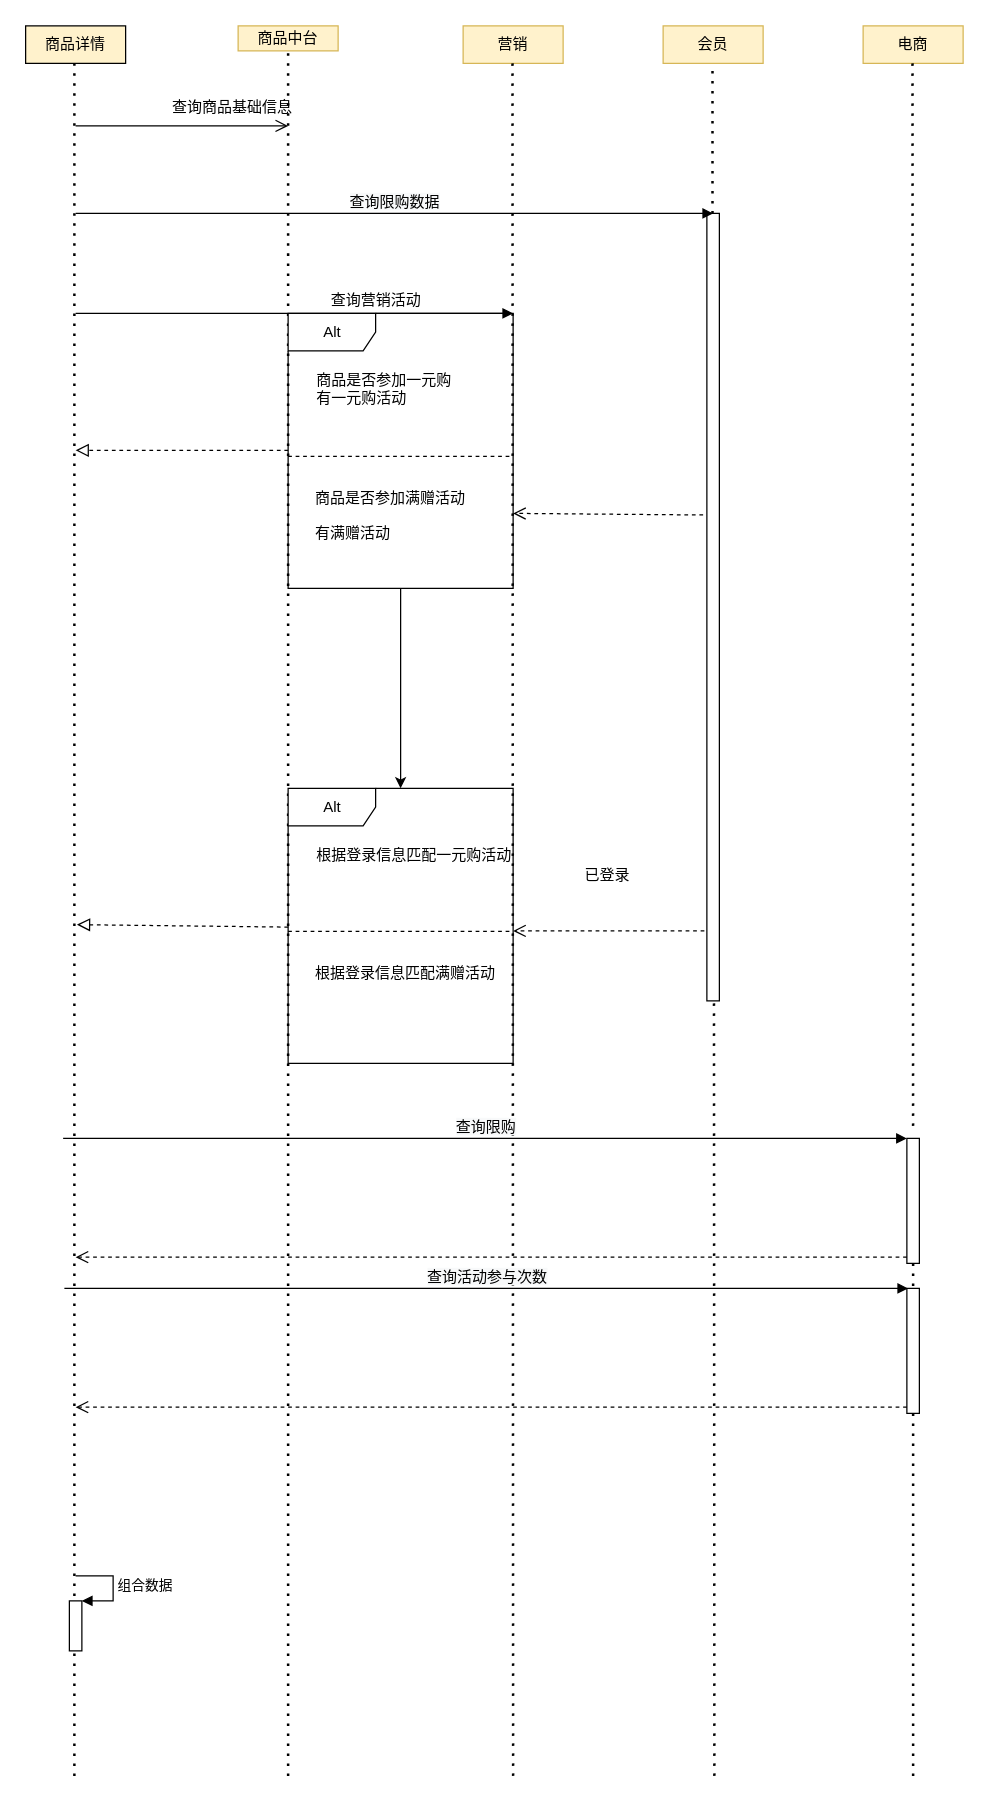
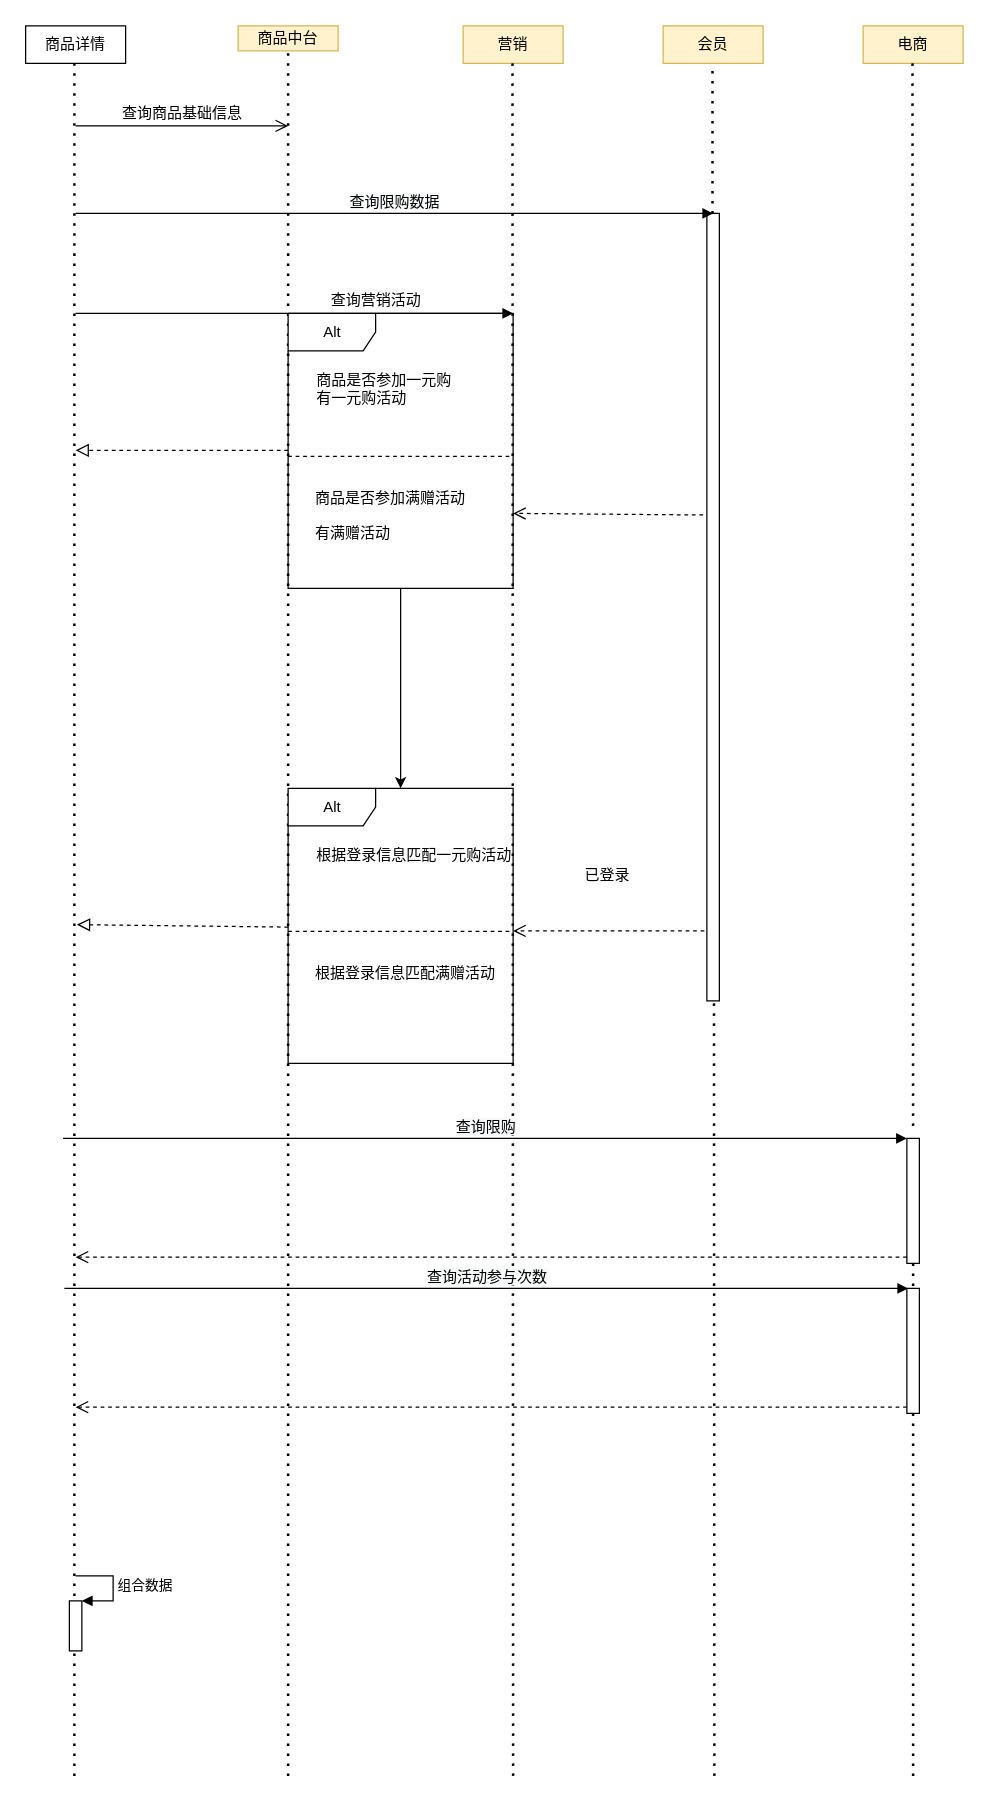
node "商品详情": fillcolor #fff2cc -> #ffffff
node "查询商品基础信息": moved (232, 107) -> (182, 113)
